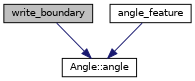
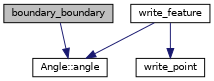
node "write_boundary": label "write_boundary" -> "boundary_boundary"
node "angle_feature": label "angle_feature" -> "write_feature"
node "write_point": added
